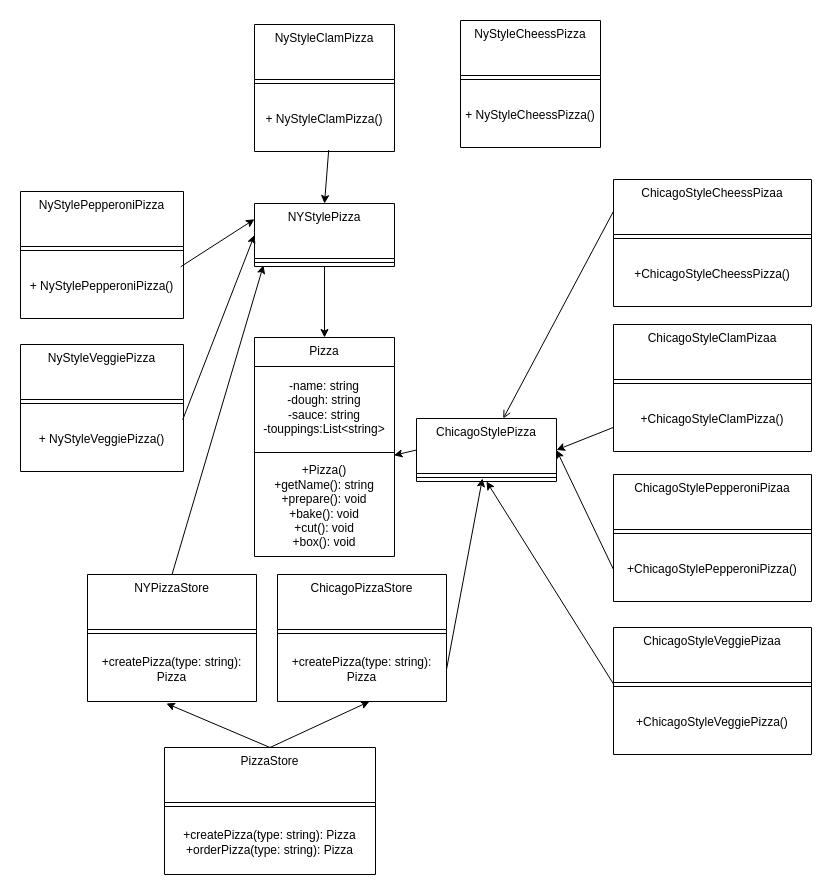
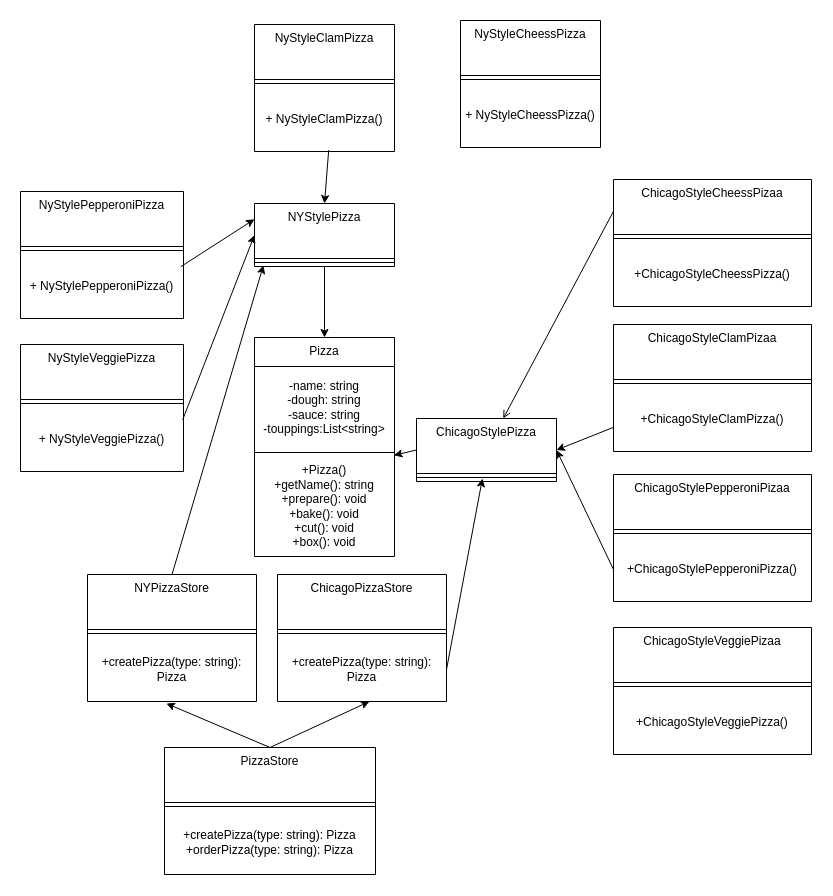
edge "+ChicagoStyleVeggiePizza()" -> "ChicagoStylePizza": removed
